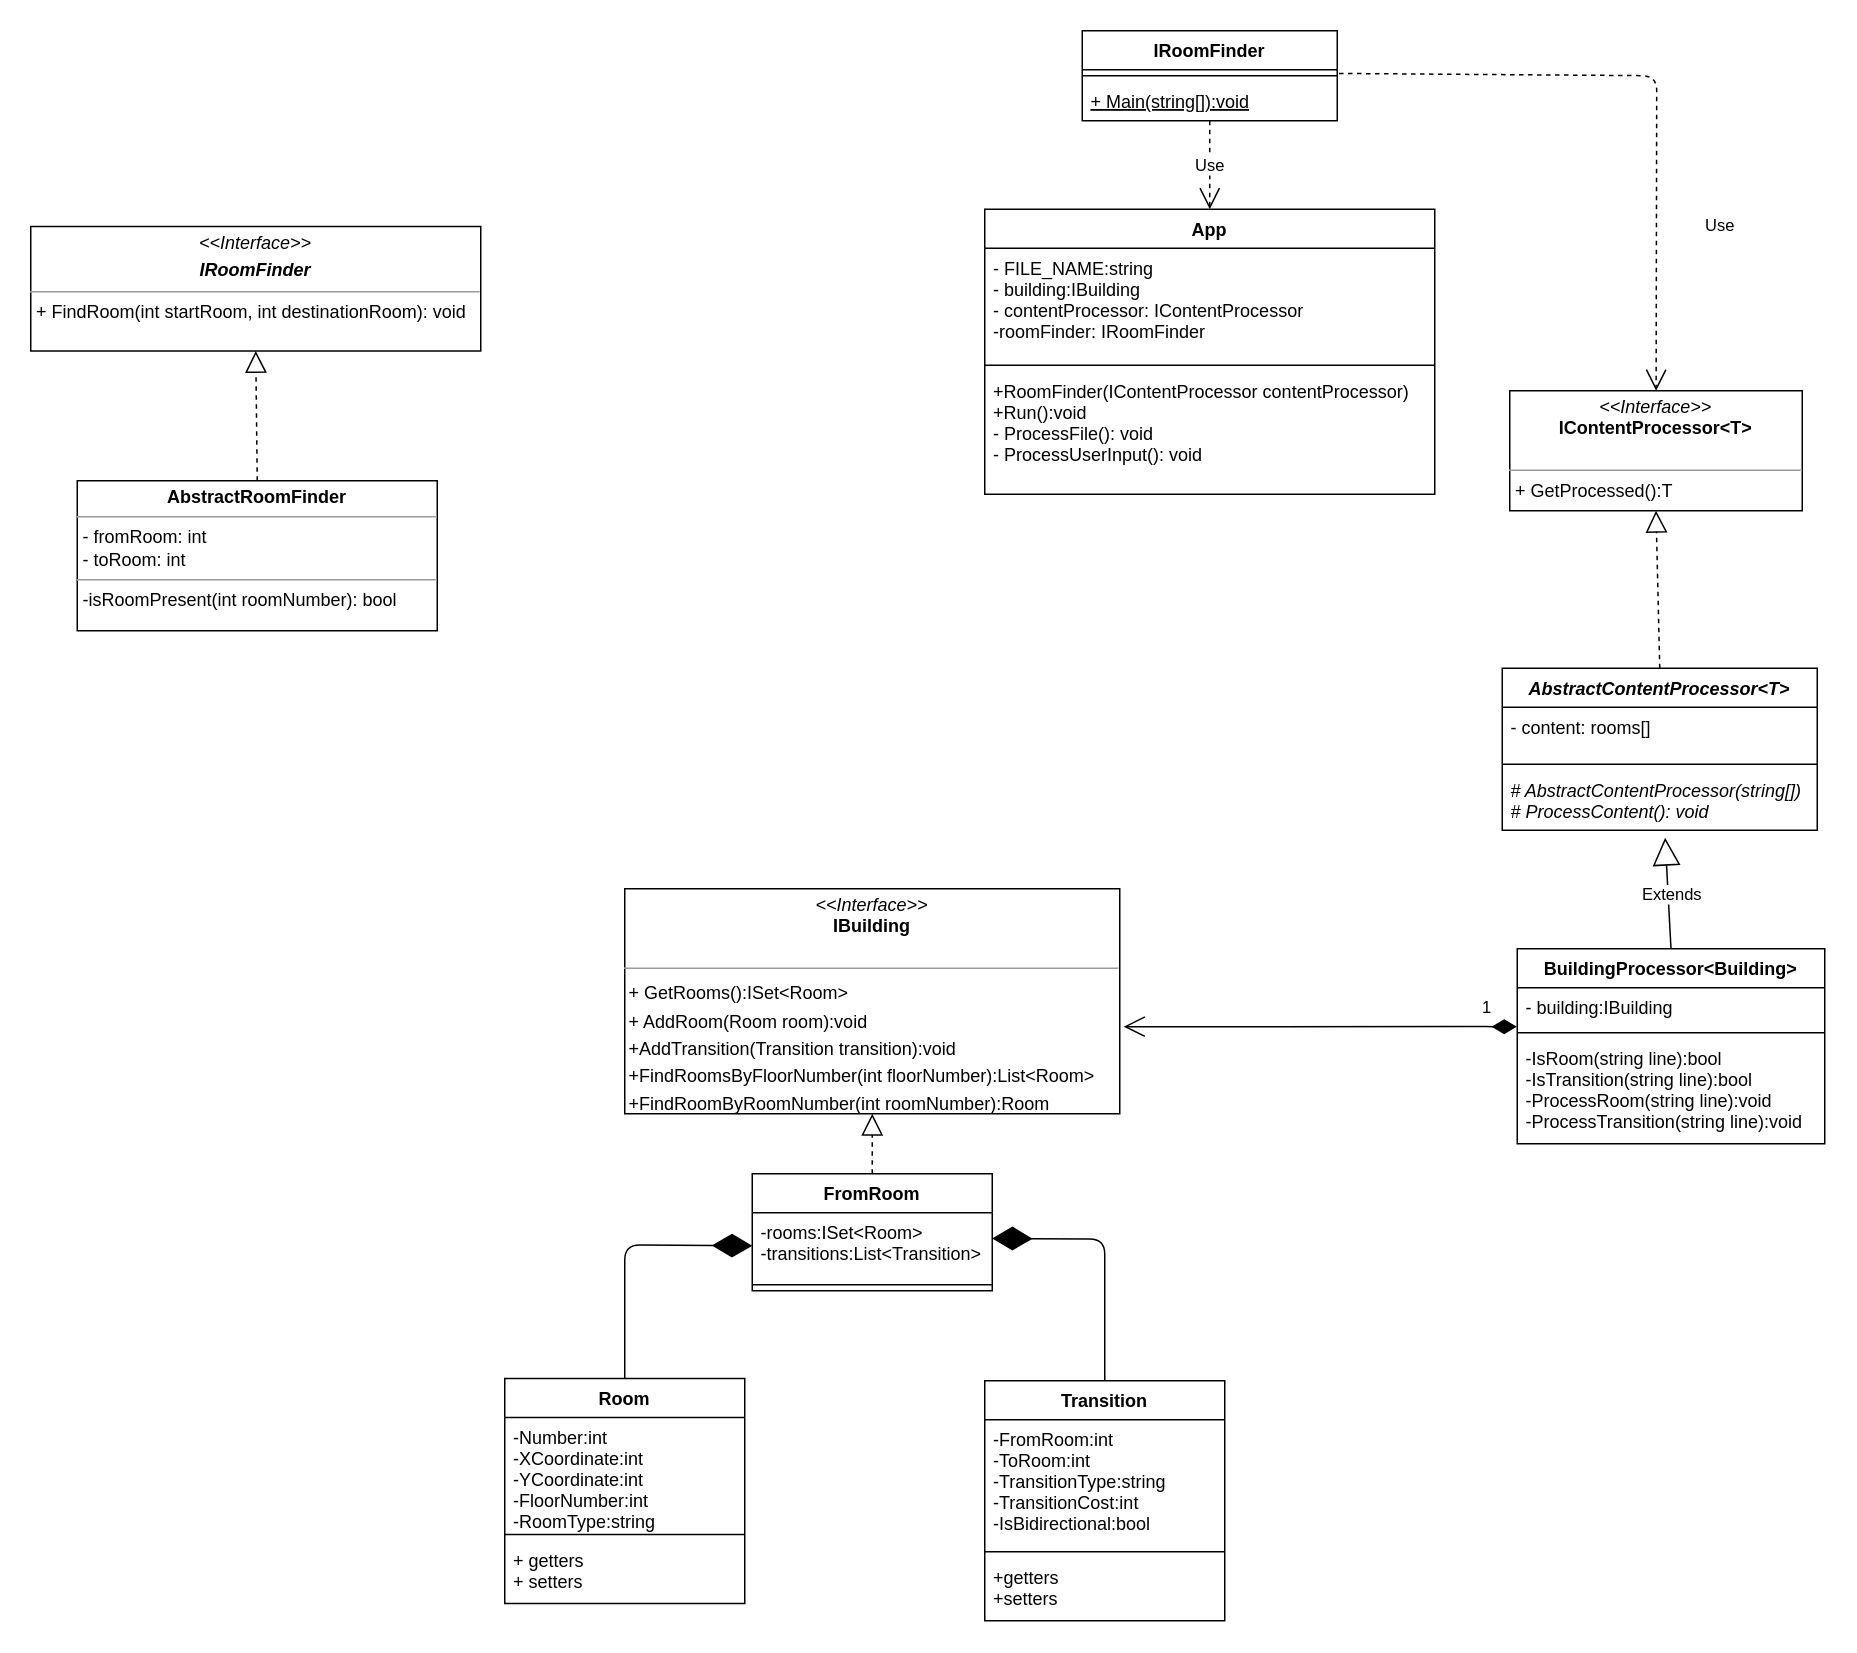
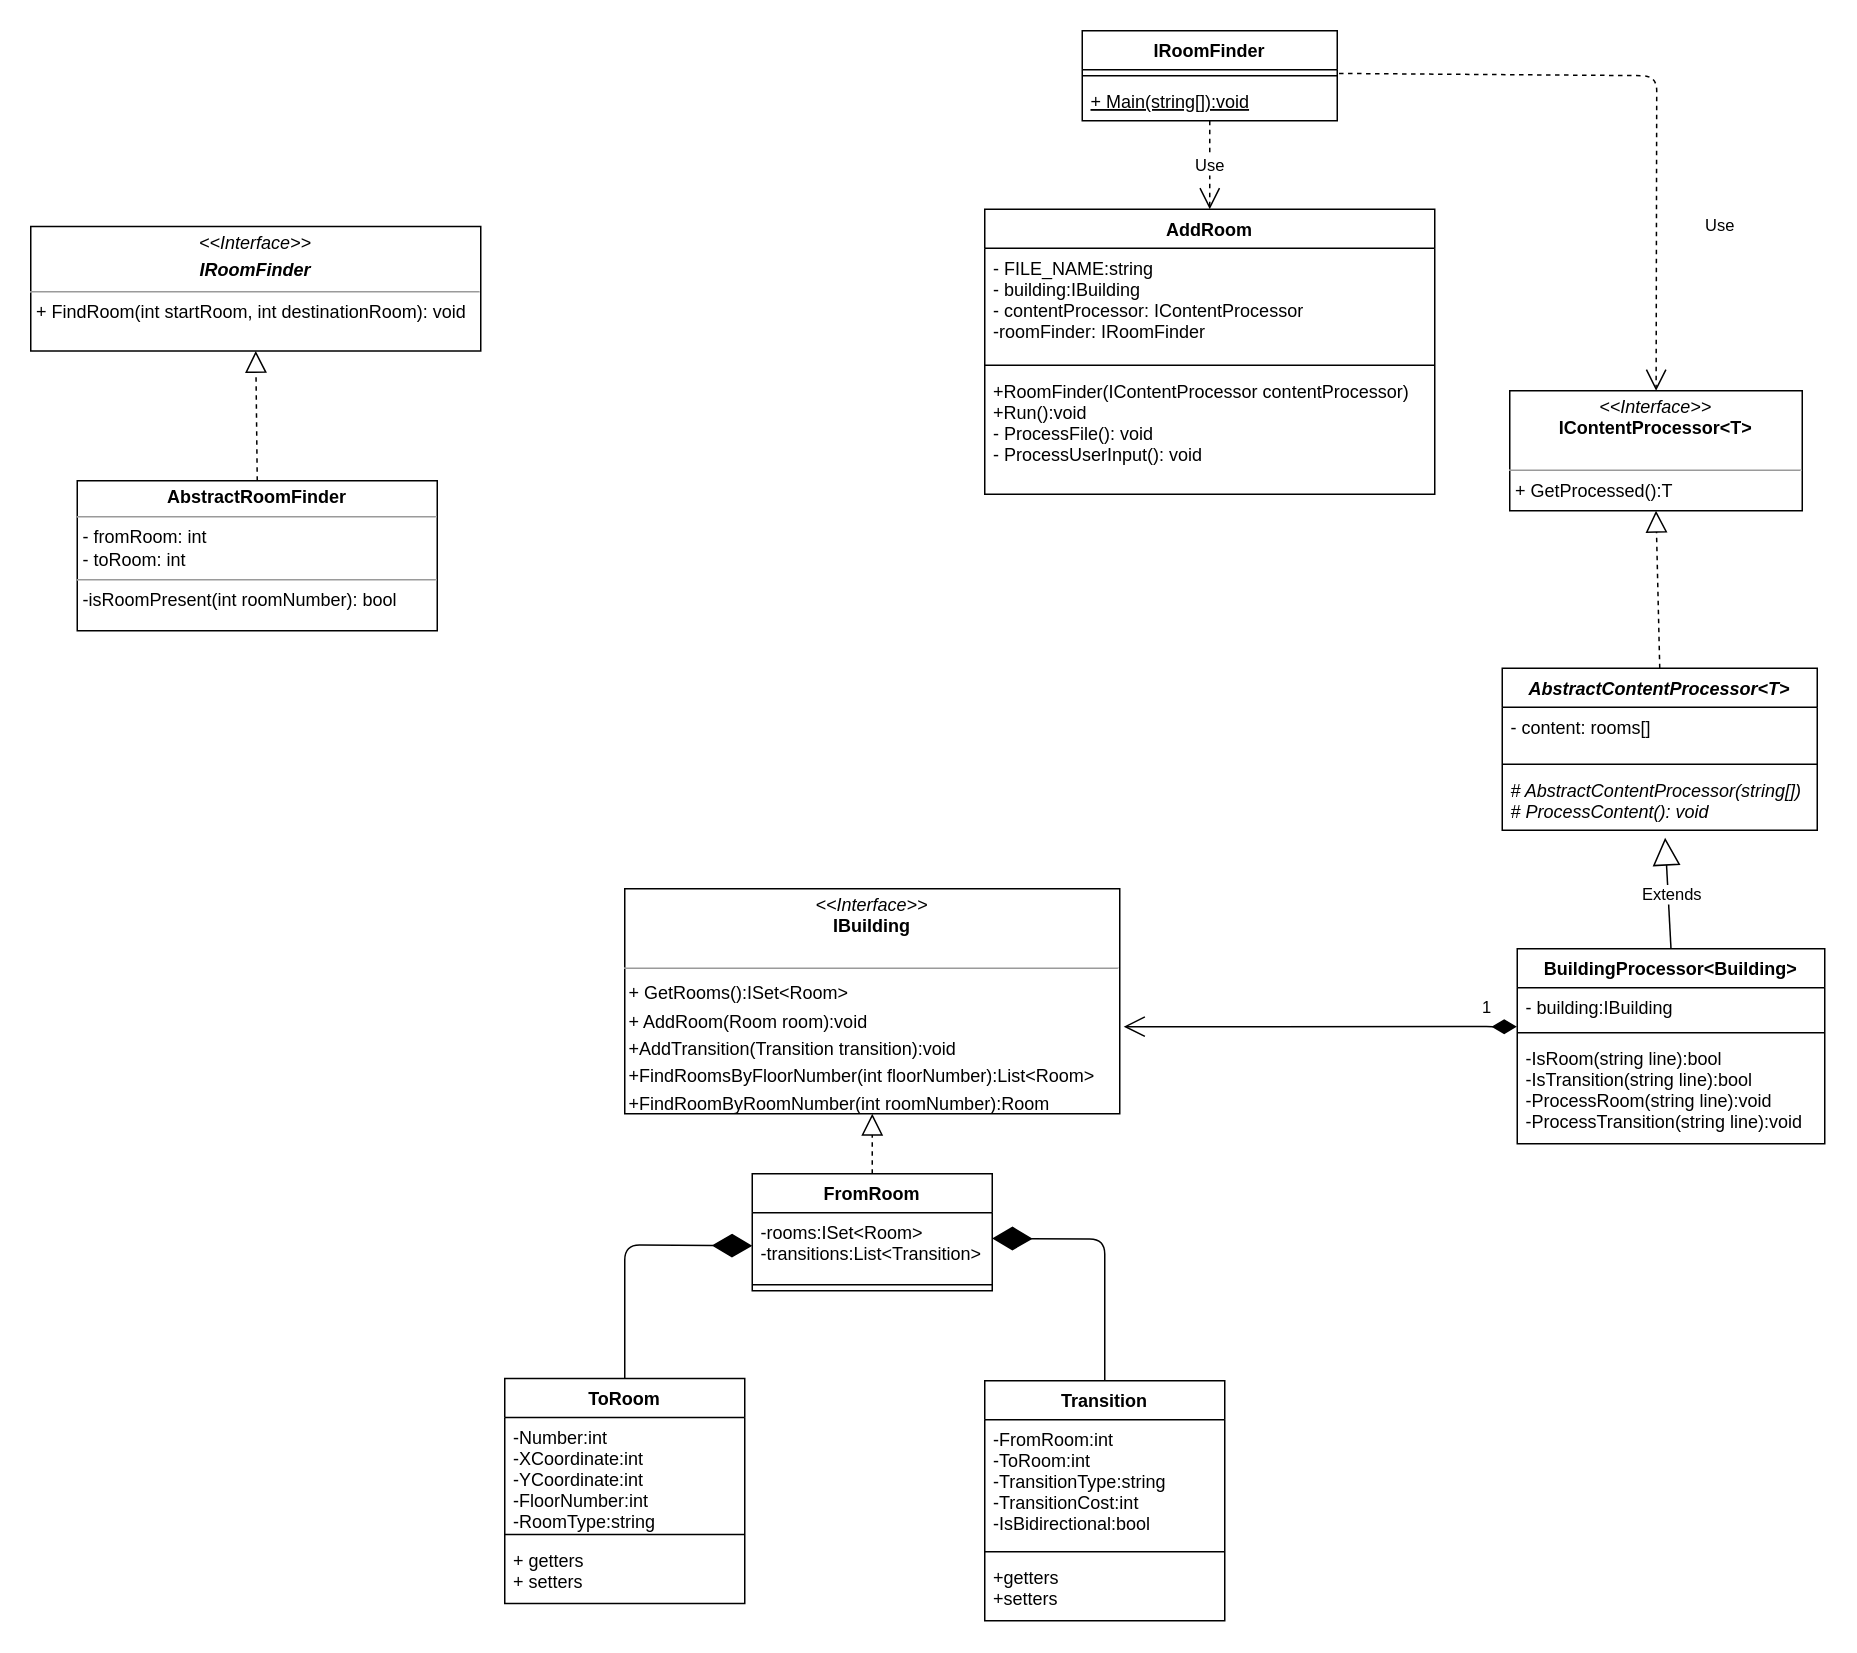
node "App": label "App" -> "AddRoom"
node "Room": label "Room" -> "ToRoom"
